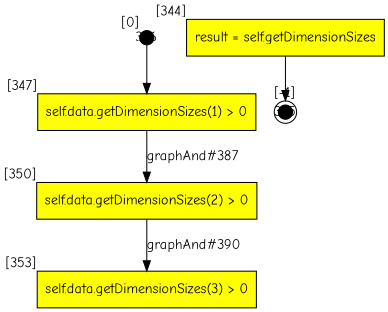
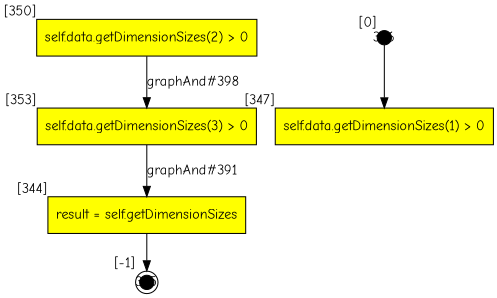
edge "self.data.getDimensionSizes(1) > 0 [347]" -> "self.data.getDimensionSizes(2) > 0 [350]": removed, label "graphAnd#387"
edge "self.data.getDimensionSizes(3) > 0 [353]" -> "result = self.getDimensionSizes [344]": added, label "graphAnd#391"
edge "self.data.getDimensionSizes(2) > 0 [350]" -> "self.data.getDimensionSizes(3) > 0 [353]": label "graphAnd#390" -> "graphAnd#398"
